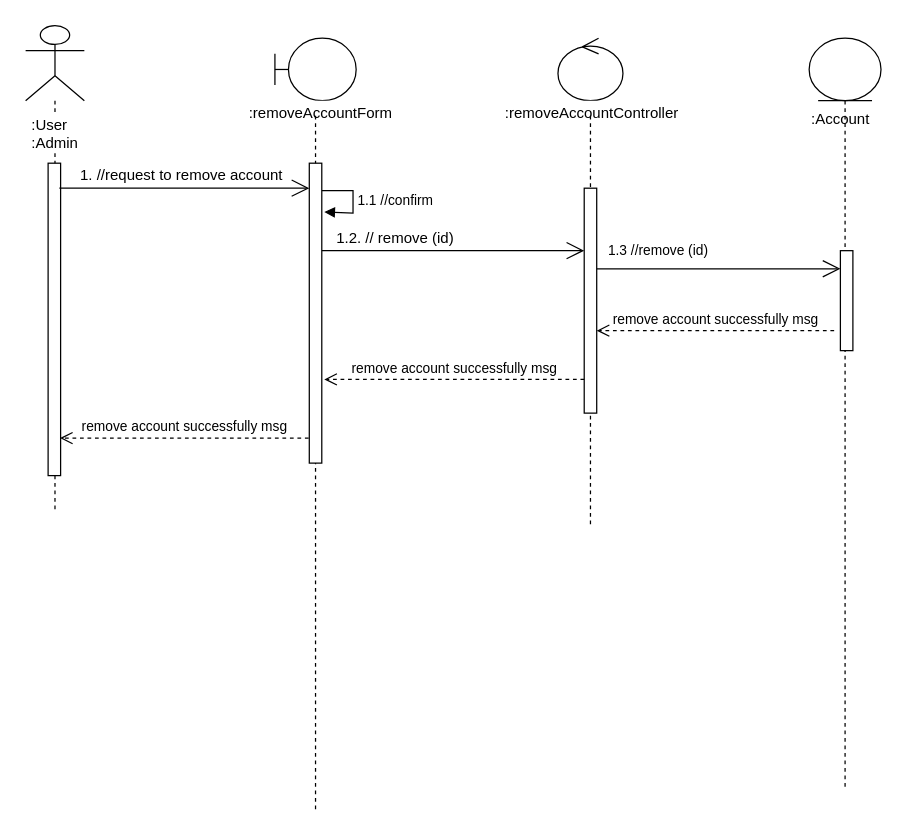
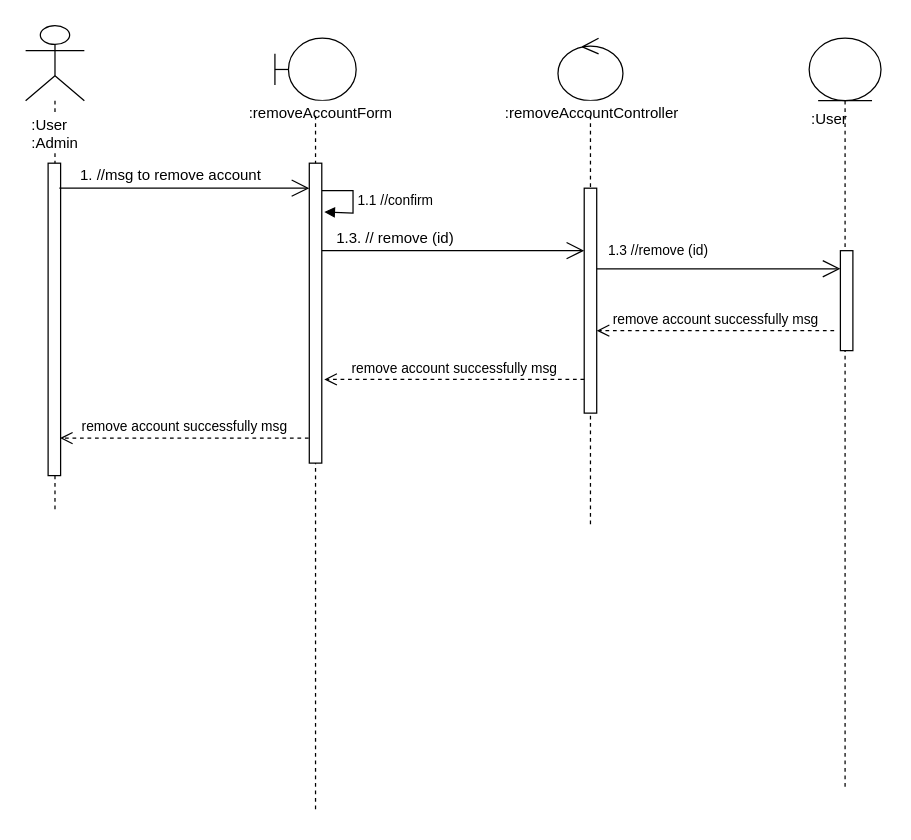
node ":Account": label ":Account" -> ":User"
node "1. //request to remove account": label "1. //request to remove account" -> "1. //msg to remove account"
node "1.2. // remove (id)": label "1.2. // remove (id)" -> "1.3. // remove (id)"
